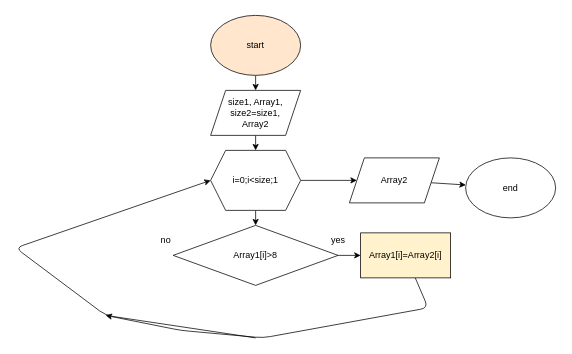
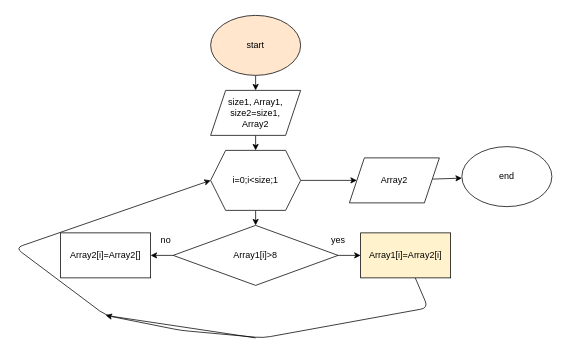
node "end": moved (510, 188) -> (507, 177)
node "Array2[i]=Array2[]": added
edge "Array1[i]>8" -> "Array2[i]=Array2[]": added
